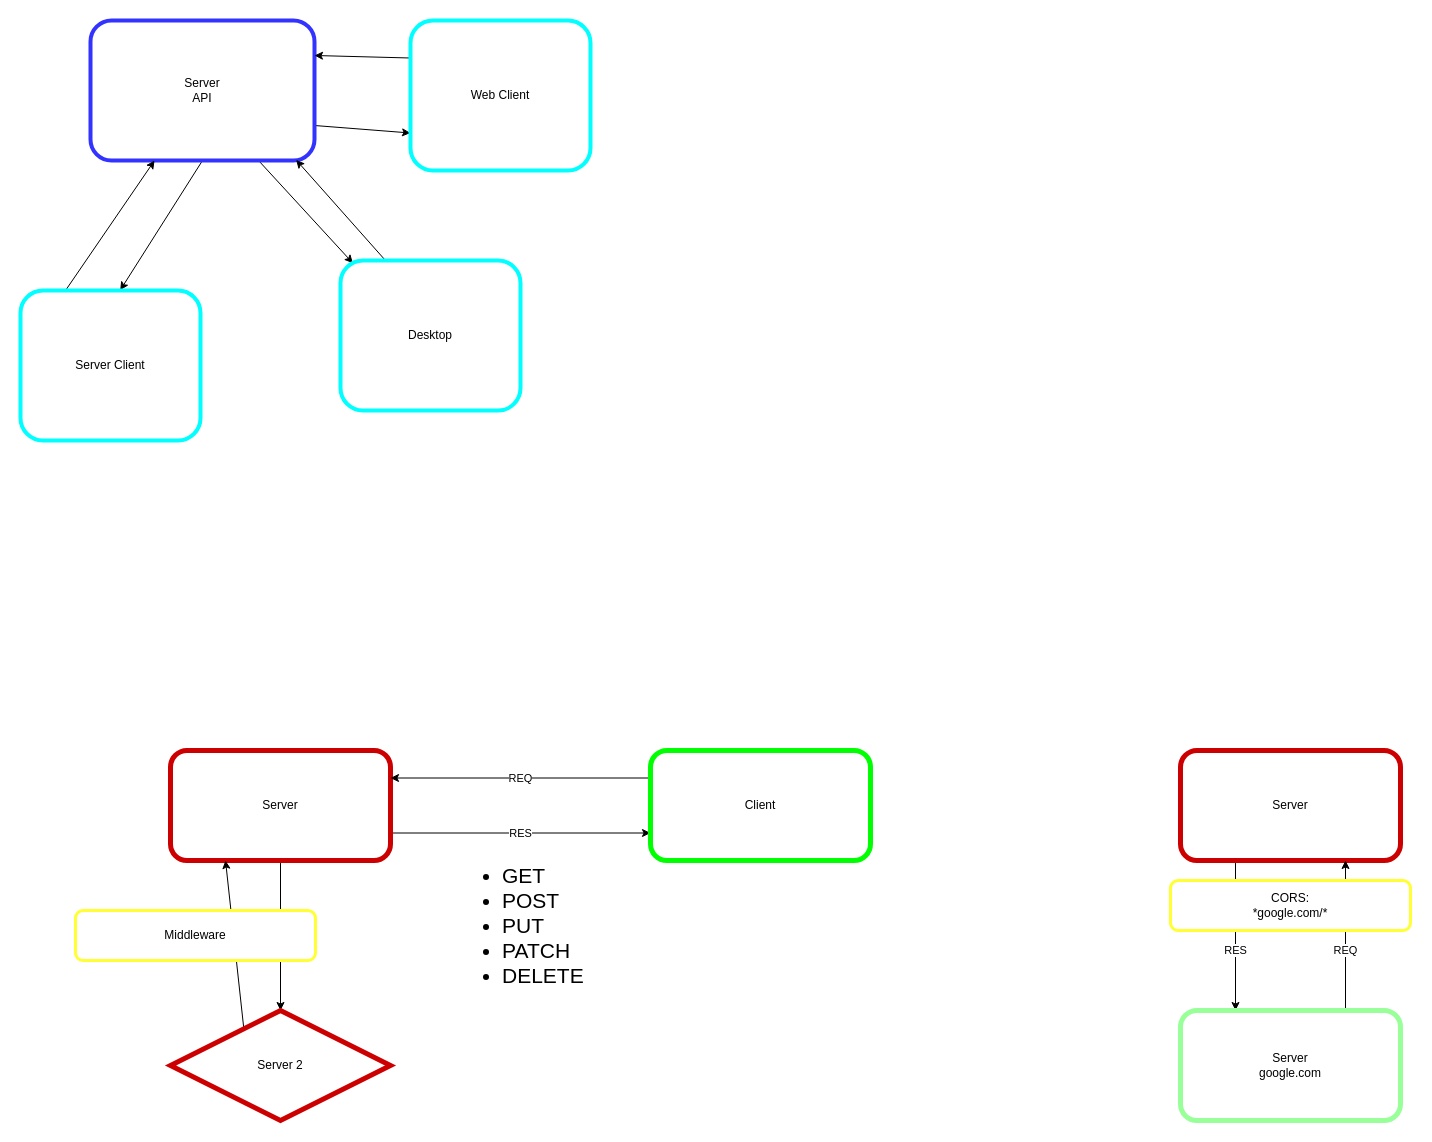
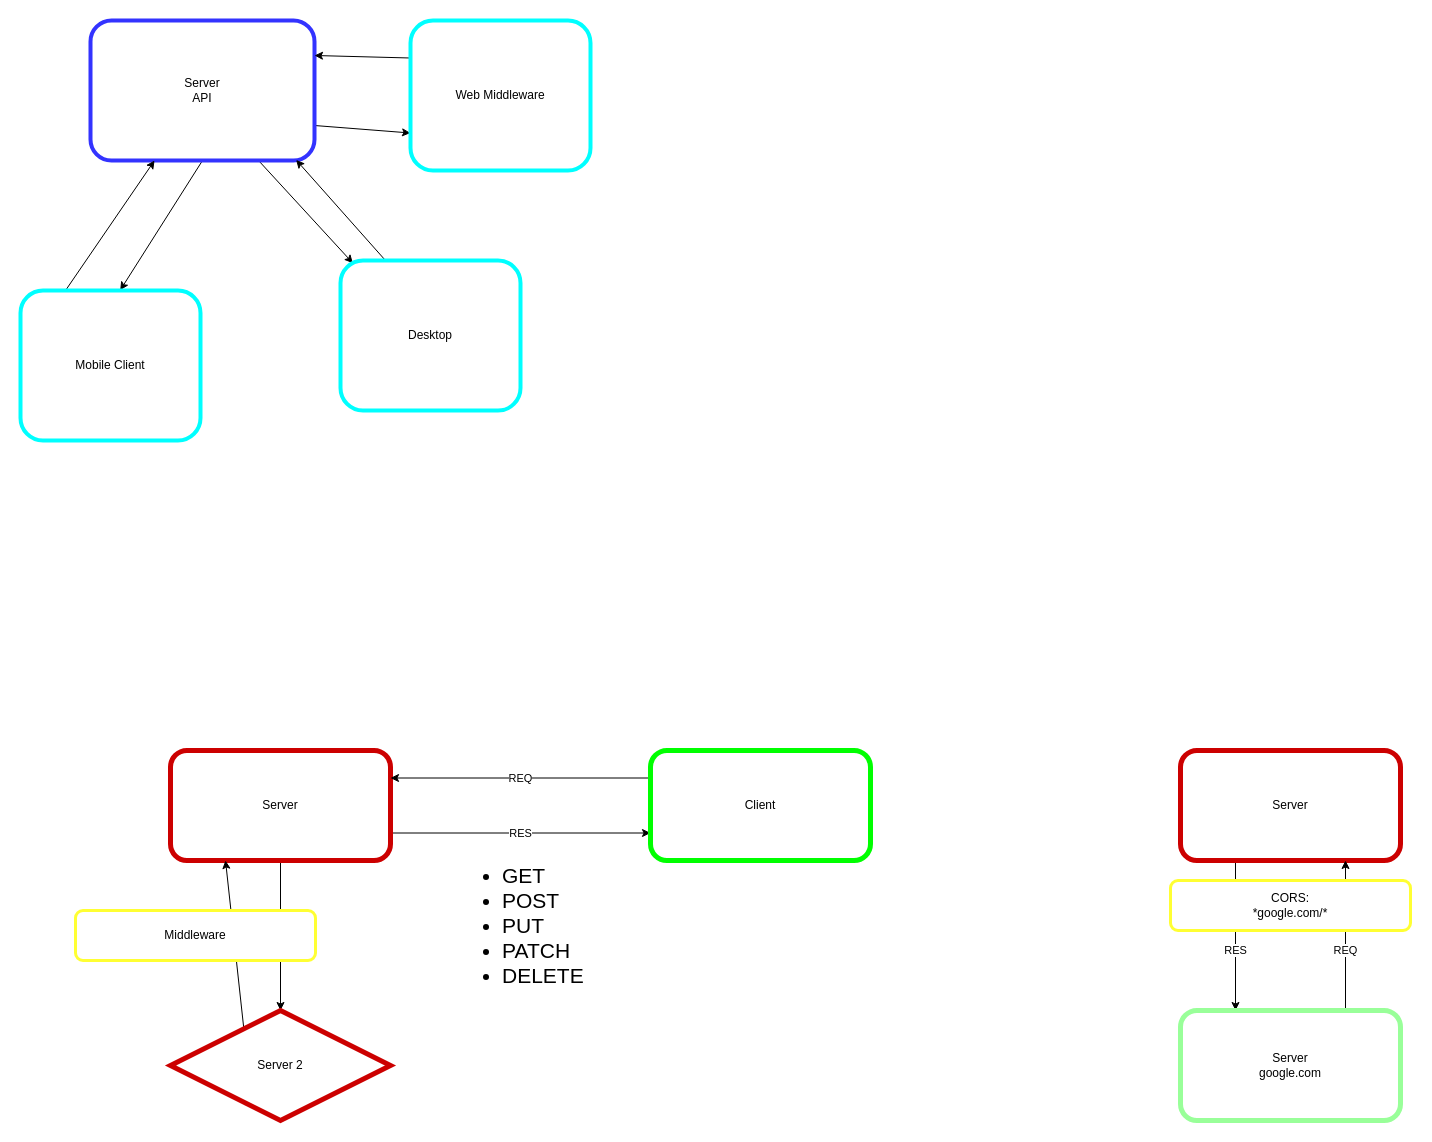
node "Web Client": label "Web Client" -> "Web Middleware"
node "Server Client": label "Server Client" -> "Mobile Client"
